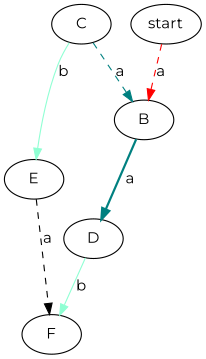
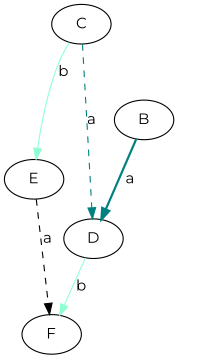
node "start": removed
edge "C" -> "B": now "C" -> "D"
